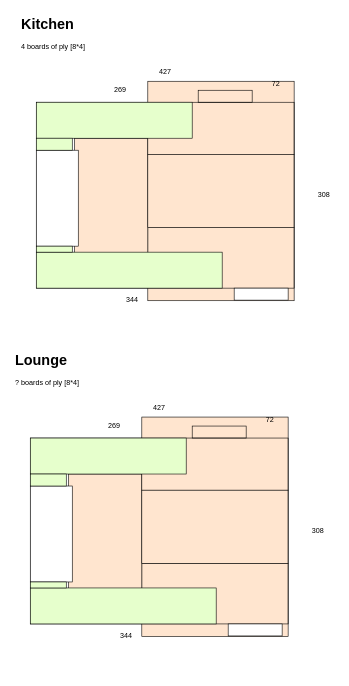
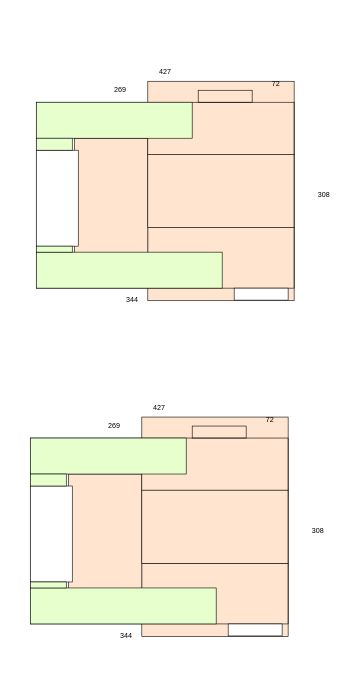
node "Kitchen4 boards of ply [8*4]": removed
node "Lounge? boards of ply [8*4]": removed
